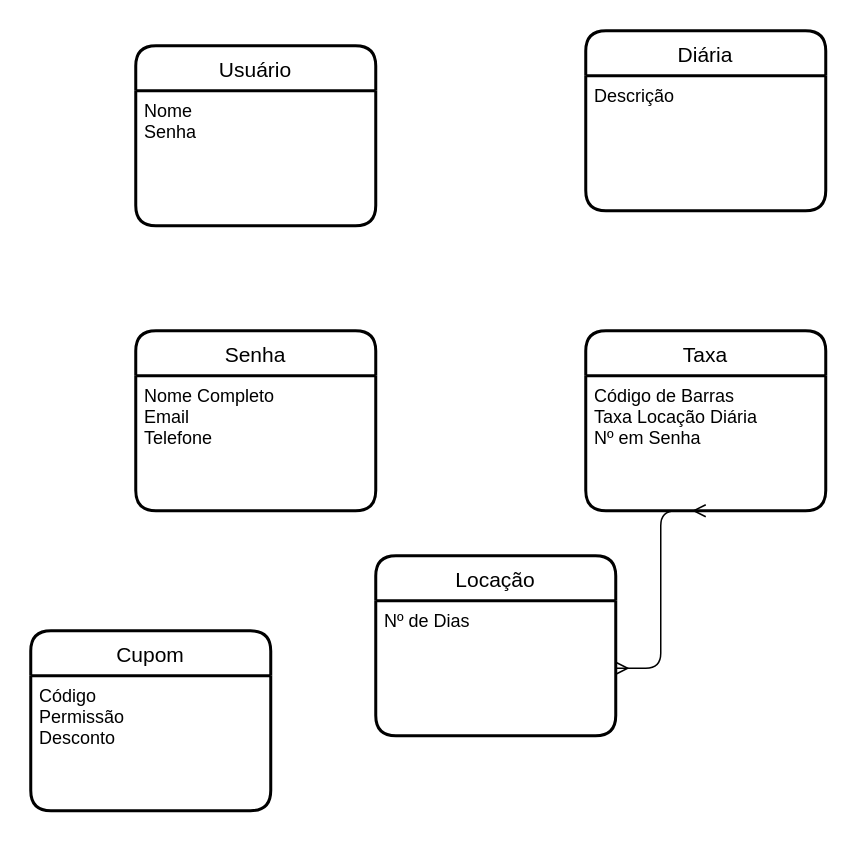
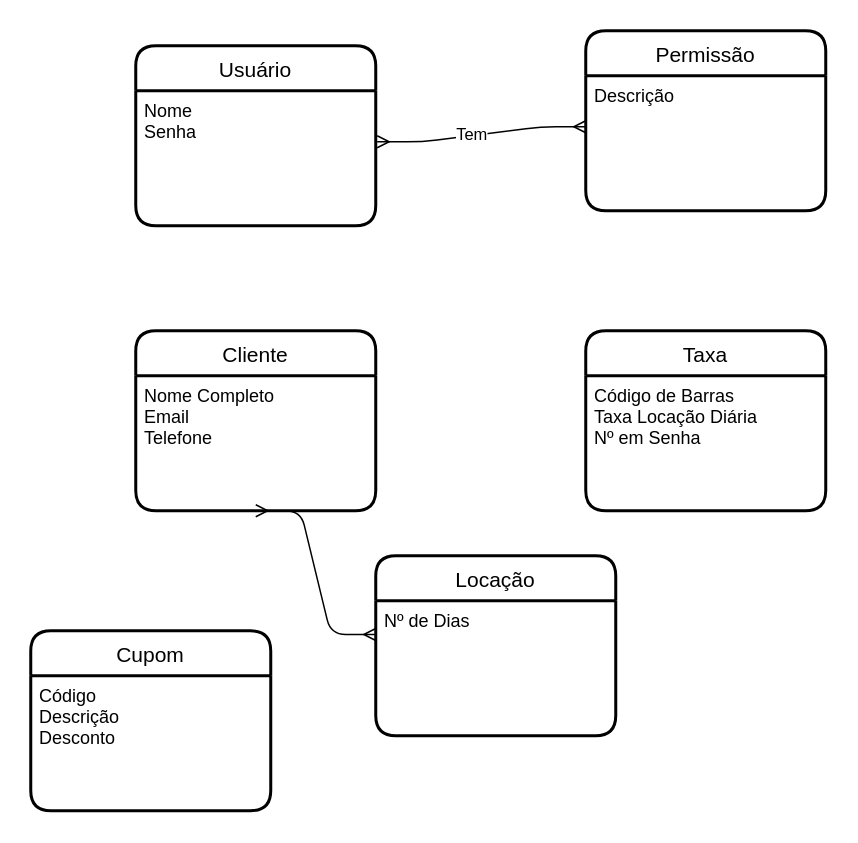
node "Diária": label "Diária" -> "Permissão"
edge "Descrição" -- "Nome Senha": added, label "Tem"
node "Senha": label "Senha" -> "Cliente"
edge "Nome Completo Email Telefone" -- "Nº de Dias": added
edge "Código de Barras Taxa Locação Diária Nº em Senha" -- "Nº de Dias": removed
node "Código Permissão Desconto": label "Código Permissão Desconto" -> "Código Descrição Desconto"
